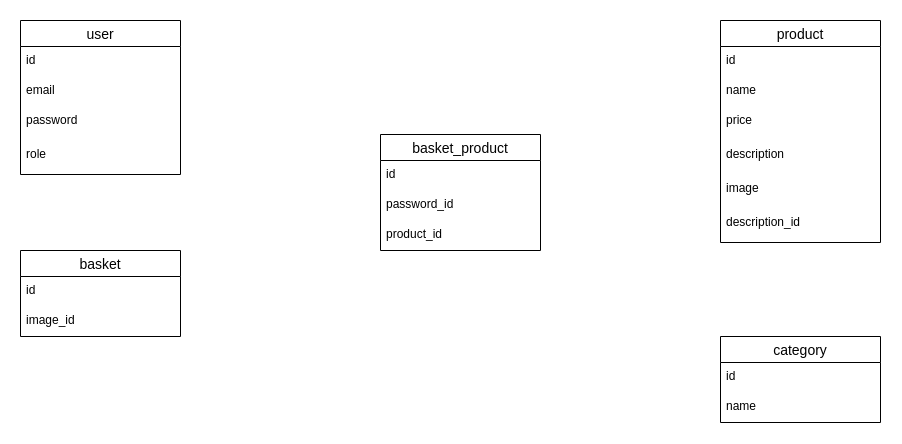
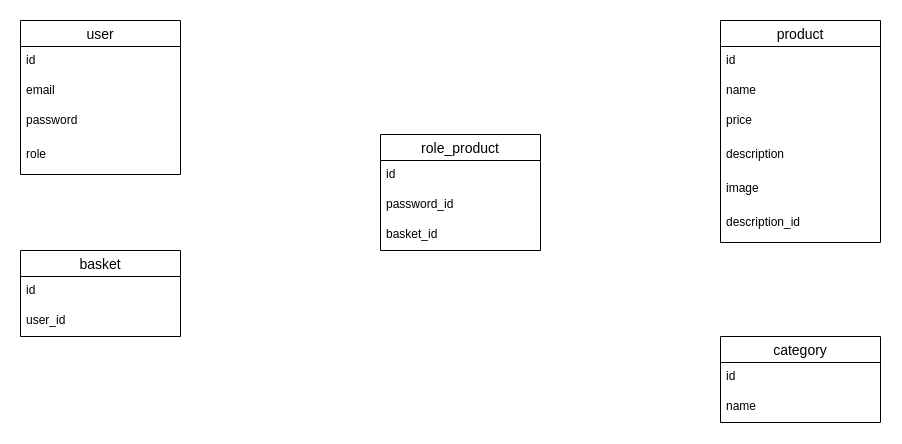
node "basket_product": label "basket_product" -> "role_product"
node "product_id": label "product_id" -> "basket_id"
node "image_id": label "image_id" -> "user_id"
